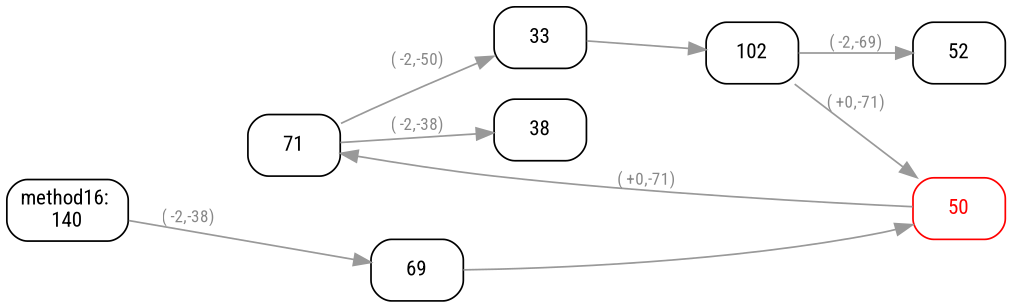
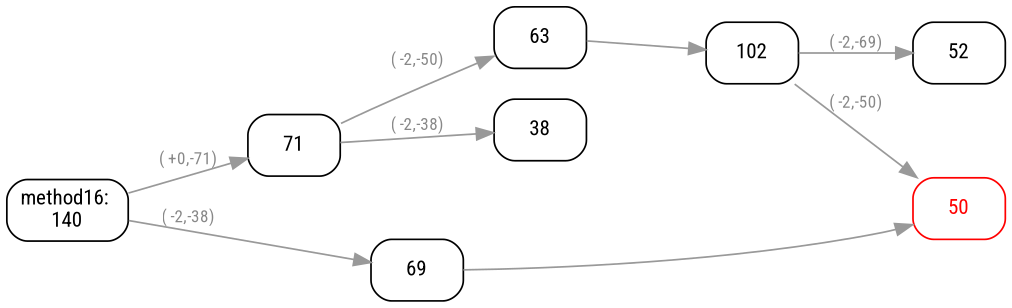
node "33": label "33" -> "63"
edge "102" -> "50": label "( +0,-71)" -> "( -2,-50)"
edge "50" -> "71": now "method16: 140" -> "71"
